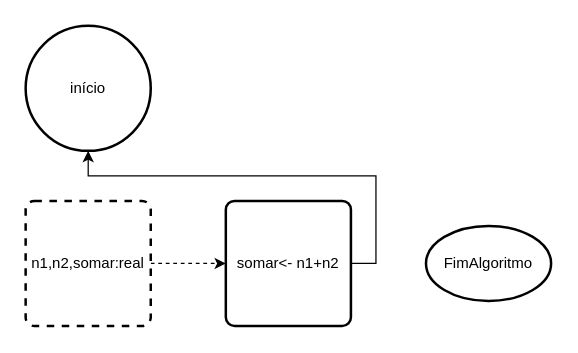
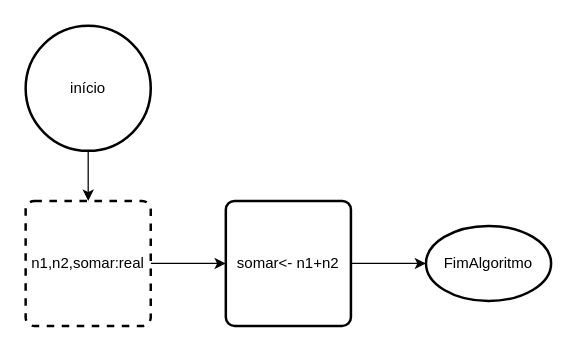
edge "somar<- n1+n2" -> "início": now "somar<- n1+n2" -> "FimAlgoritmo"
edge "início" -> "n1,n2,somar:real": added
edge "n1,n2,somar:real" -> "somar<- n1+n2": style dashed -> solid
